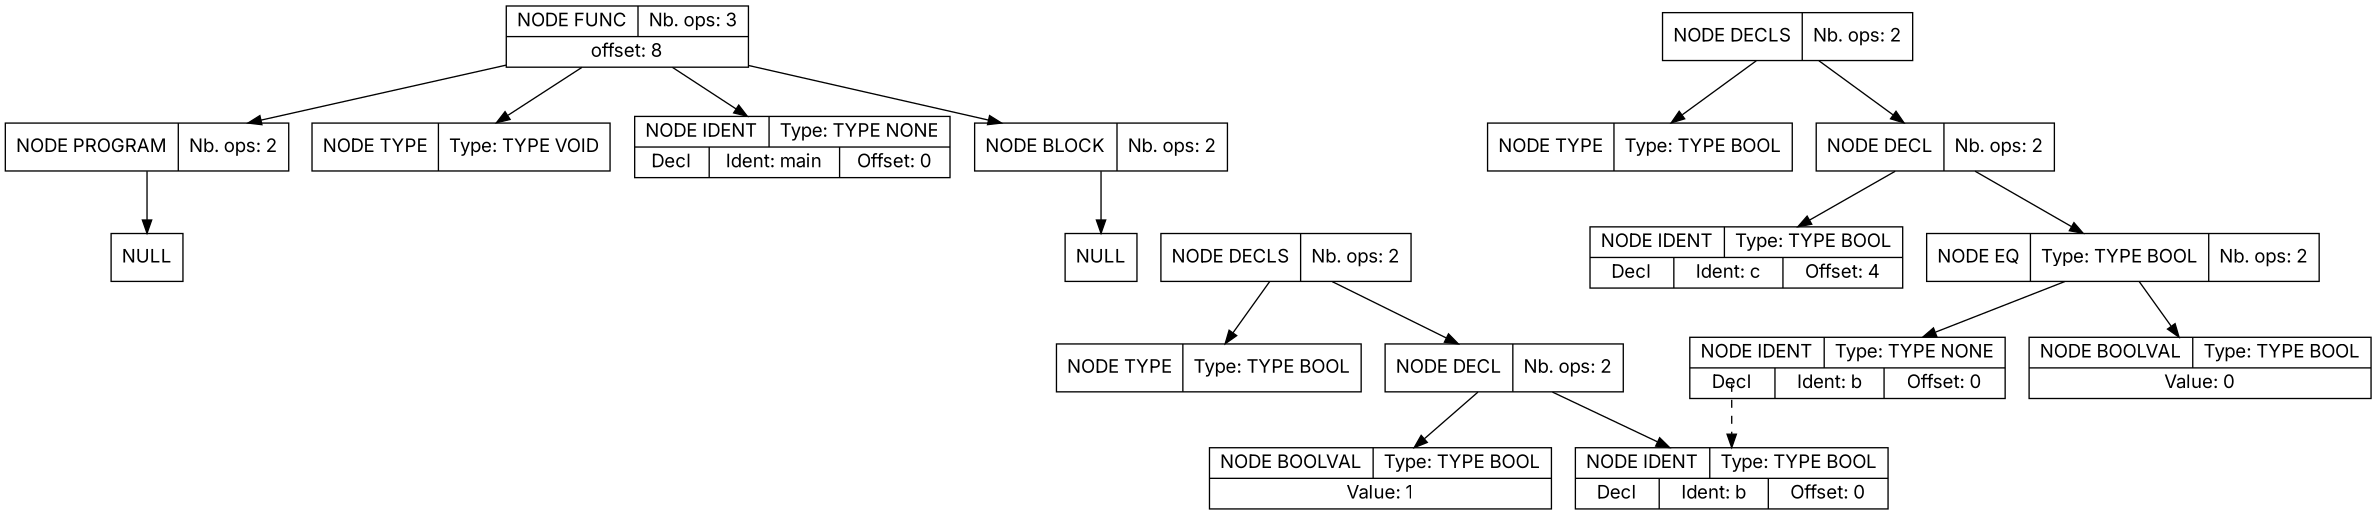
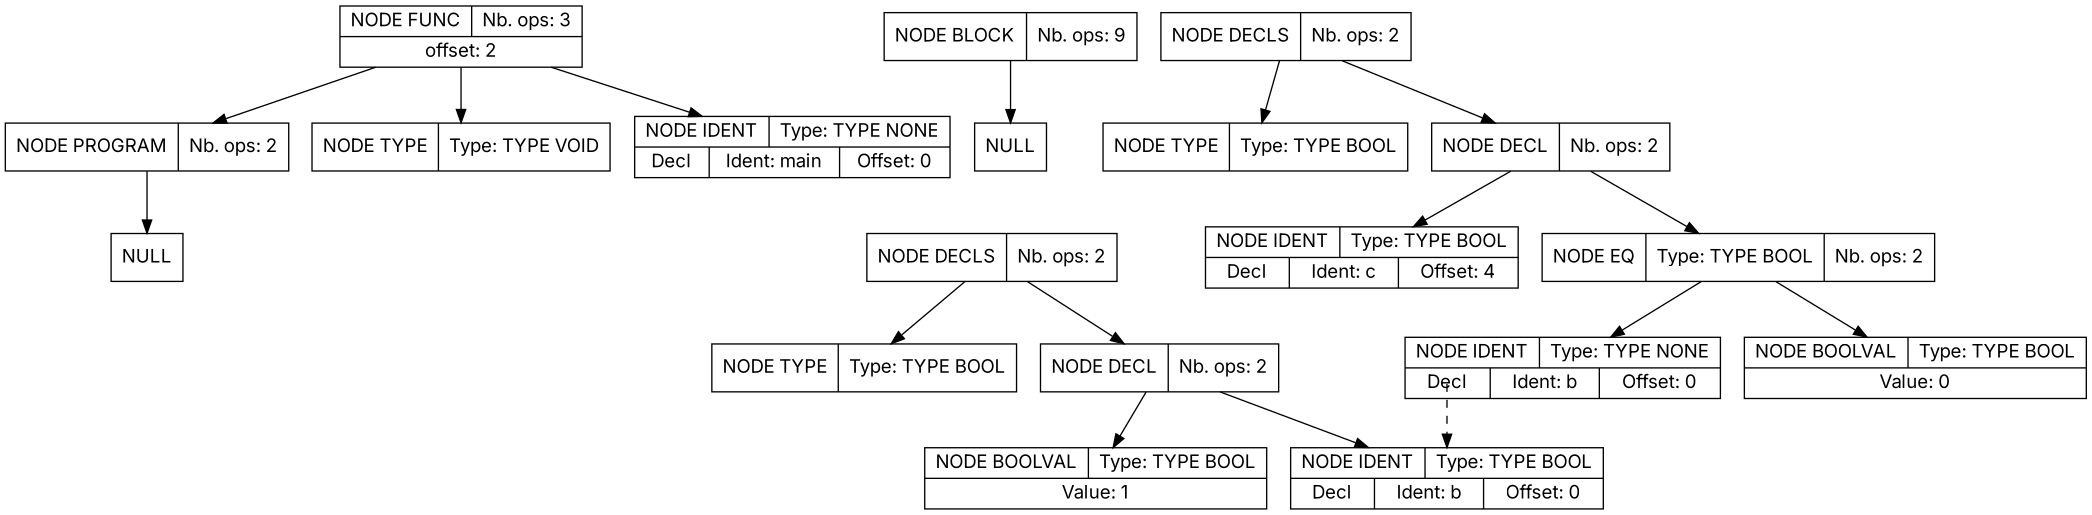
node "NODE FUNC": text "offset: 8" -> "offset: 2"
edge "NODE FUNC" -> "NODE BLOCK": removed
node "NODE BLOCK": text "Nb. ops: 2" -> "Nb. ops: 9"
